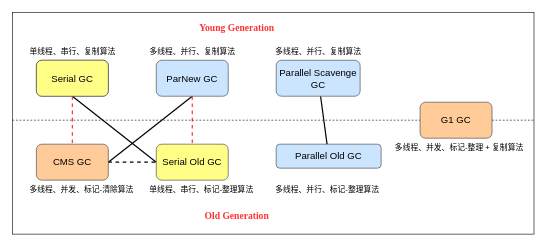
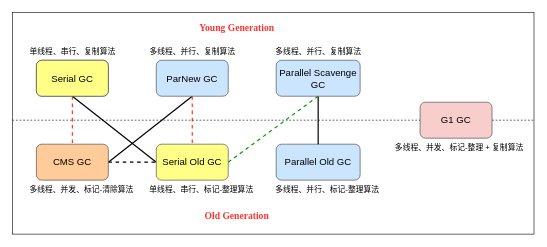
node "G1 GC": fillcolor #ffcc99 -> #f8cecc
edge "Parallel Scavenge GC" -- "Serial Old GC": added
node "Parallel Old GC": size 105x24 -> 84x36
